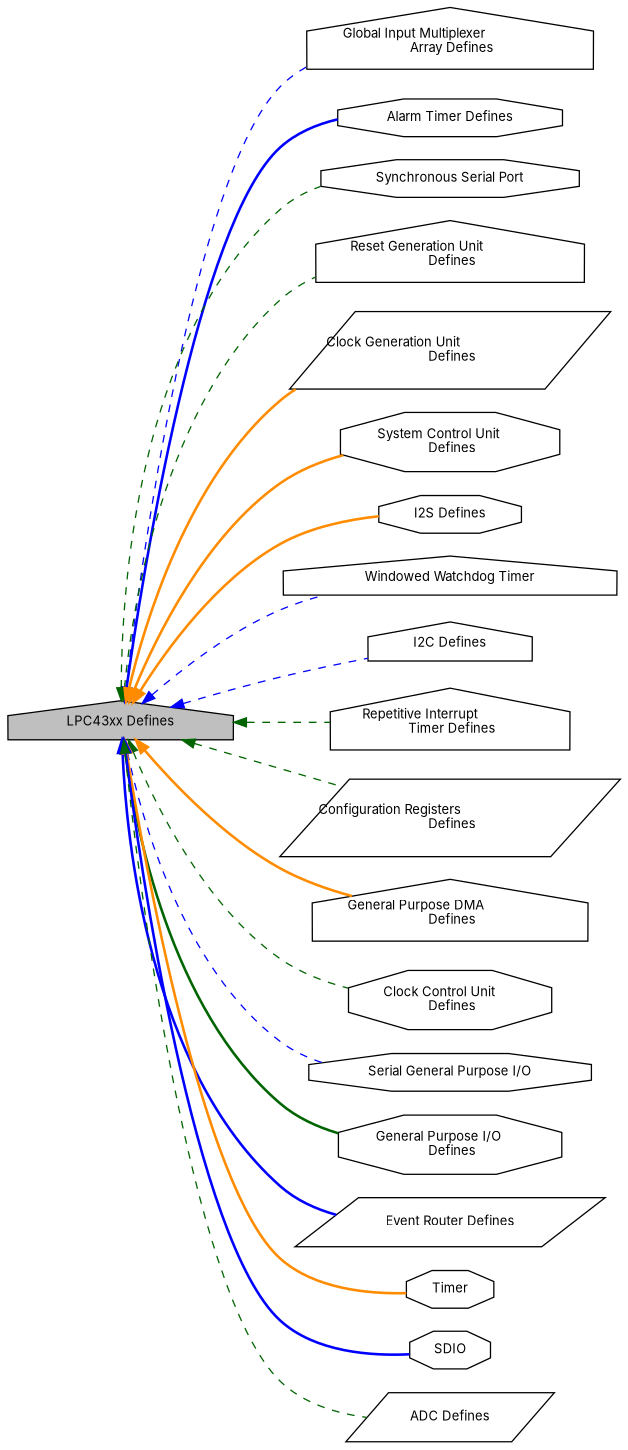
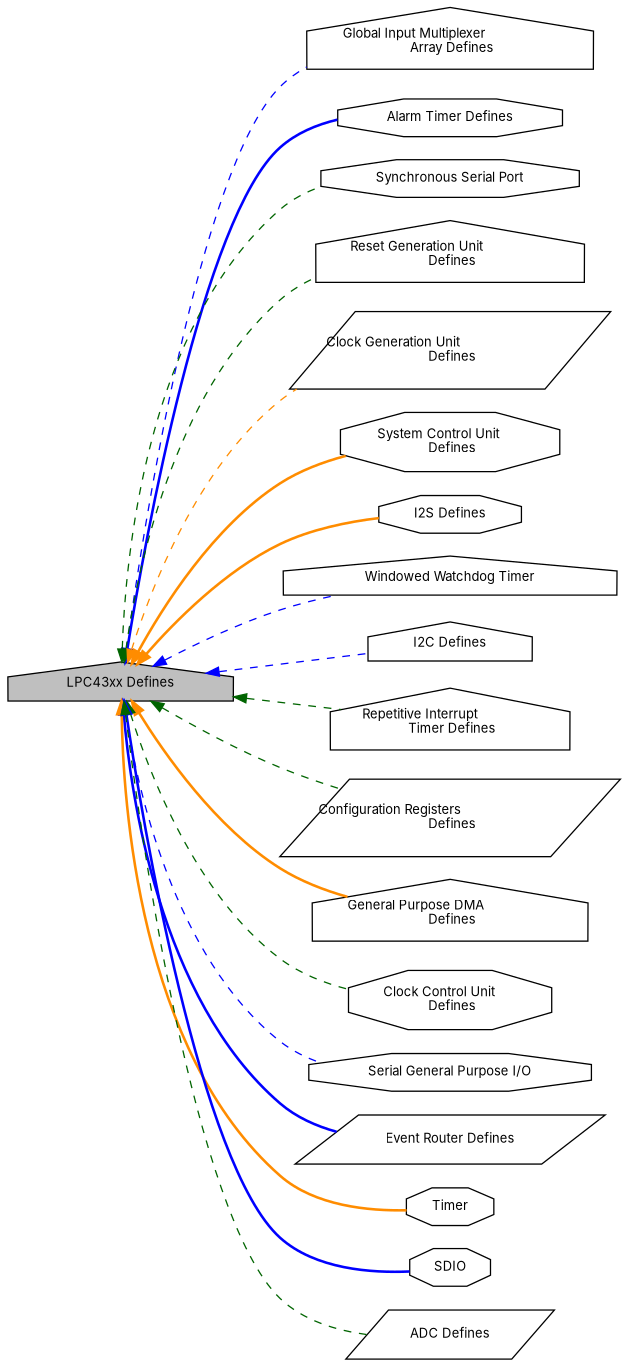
edge "Clock Generation Unit Defines" -> "LPC43xx Defines": style bold -> dashed
node "General Purpose I/O Defines": removed
